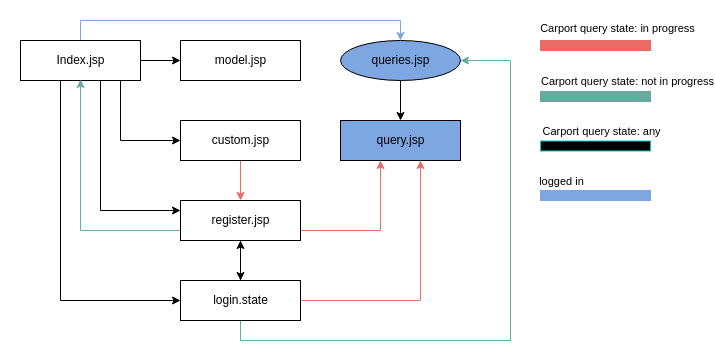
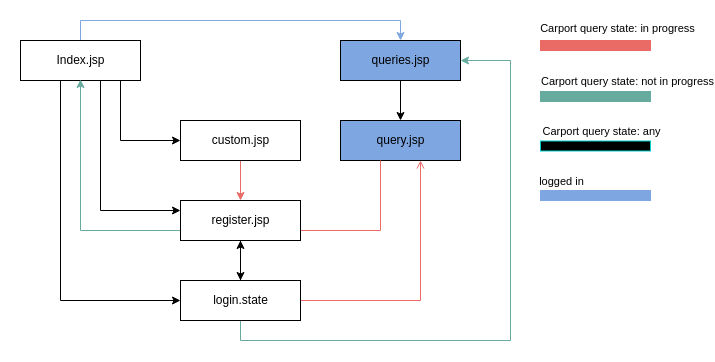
edge "Index.jsp" -> "model.jsp": removed
node "model.jsp": removed
node "queries.jsp": shape ellipse -> rectangle
edge "register.jsp" -> "query.jsp": arrowhead classic -> none
edge "login.state" -> "query.jsp": arrowhead classic -> open
